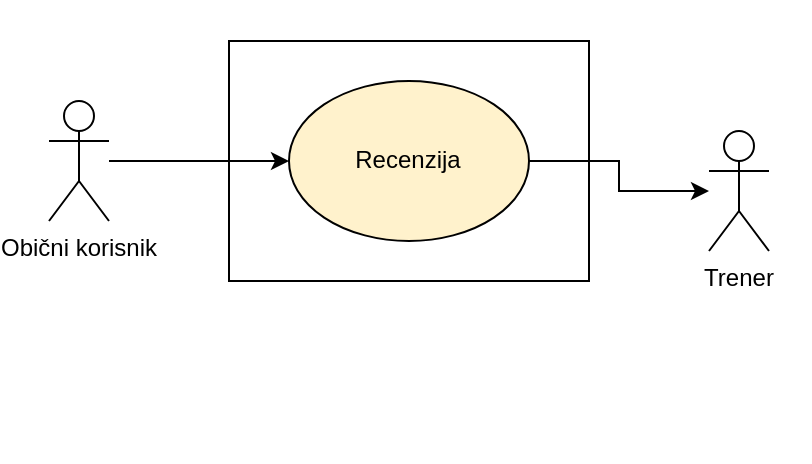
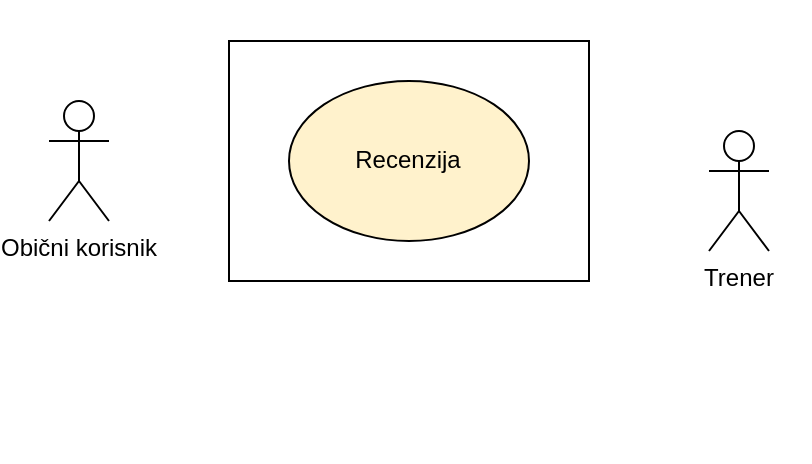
edge "Obični korisnik" -> "Recenzija": removed
edge "Recenzija" -> "Trener": removed
